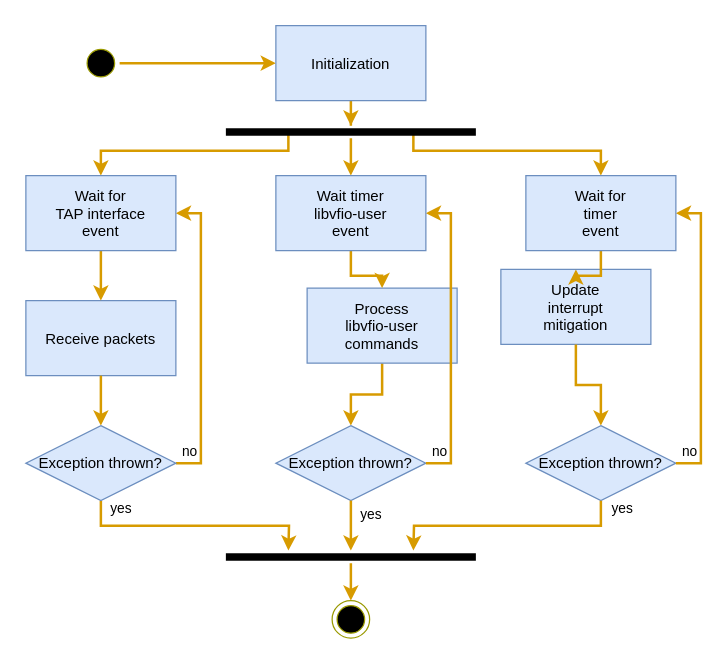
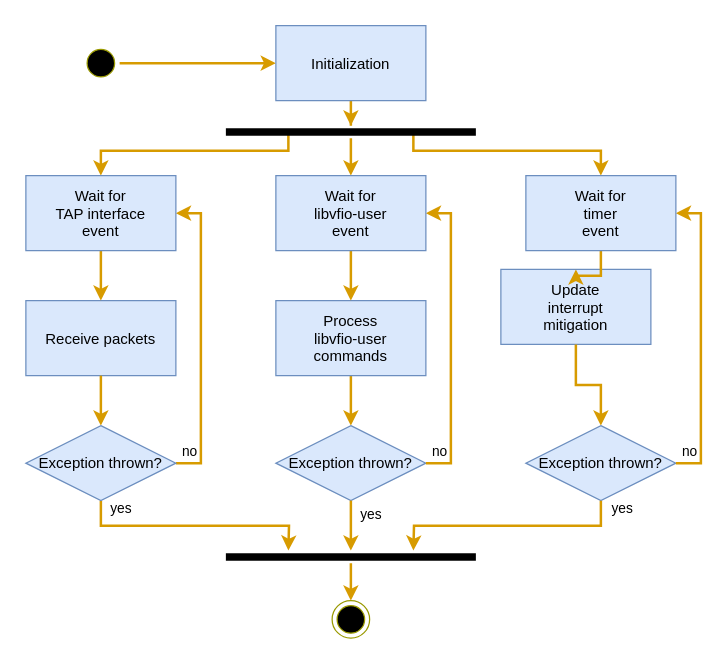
node "Wait timer libvfio-user event": label "Wait timer libvfio-user event" -> "Wait for libvfio-user event"
node "Process libvfio-user commands": moved (382, 326) -> (351, 338)
